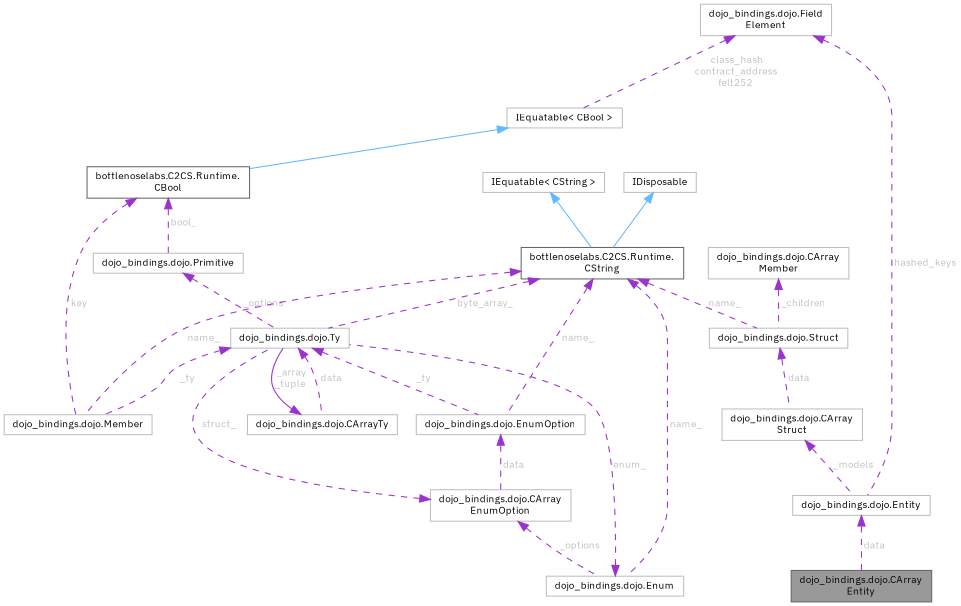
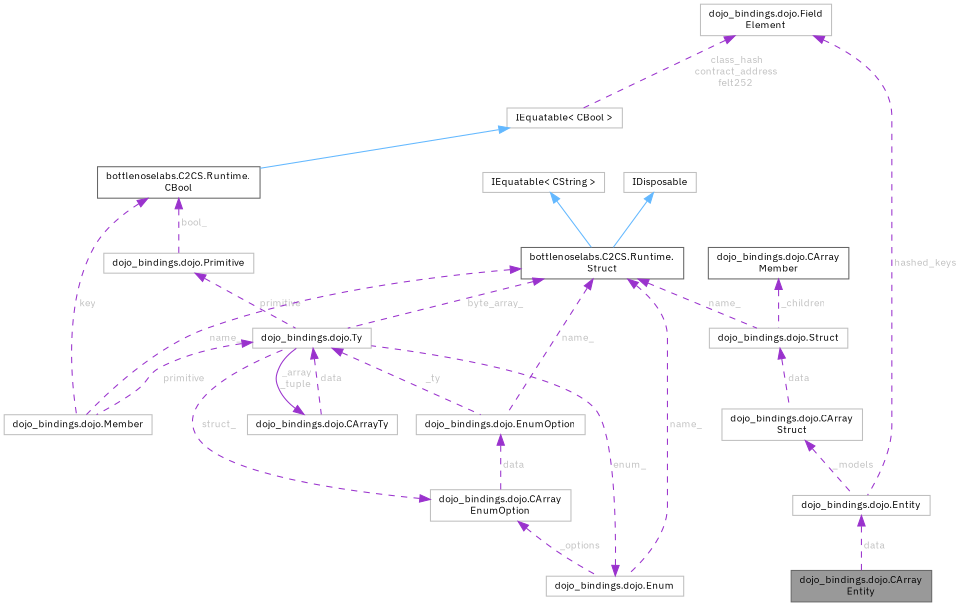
node "bottlenoselabs.C2CS.Runtime. CString": label "bottlenoselabs.C2CS.Runtime. CString" -> "bottlenoselabs.C2CS.Runtime. Struct"
node "dojo_bindings.dojo.CArray Member": color grey75 -> gray40
edge "dojo_bindings.dojo.Ty" -> "dojo_bindings.dojo.Primitive": label " _options" -> " primitive"
edge "dojo_bindings.dojo.Member" -> "dojo_bindings.dojo.Ty": label " _ty" -> " primitive"
